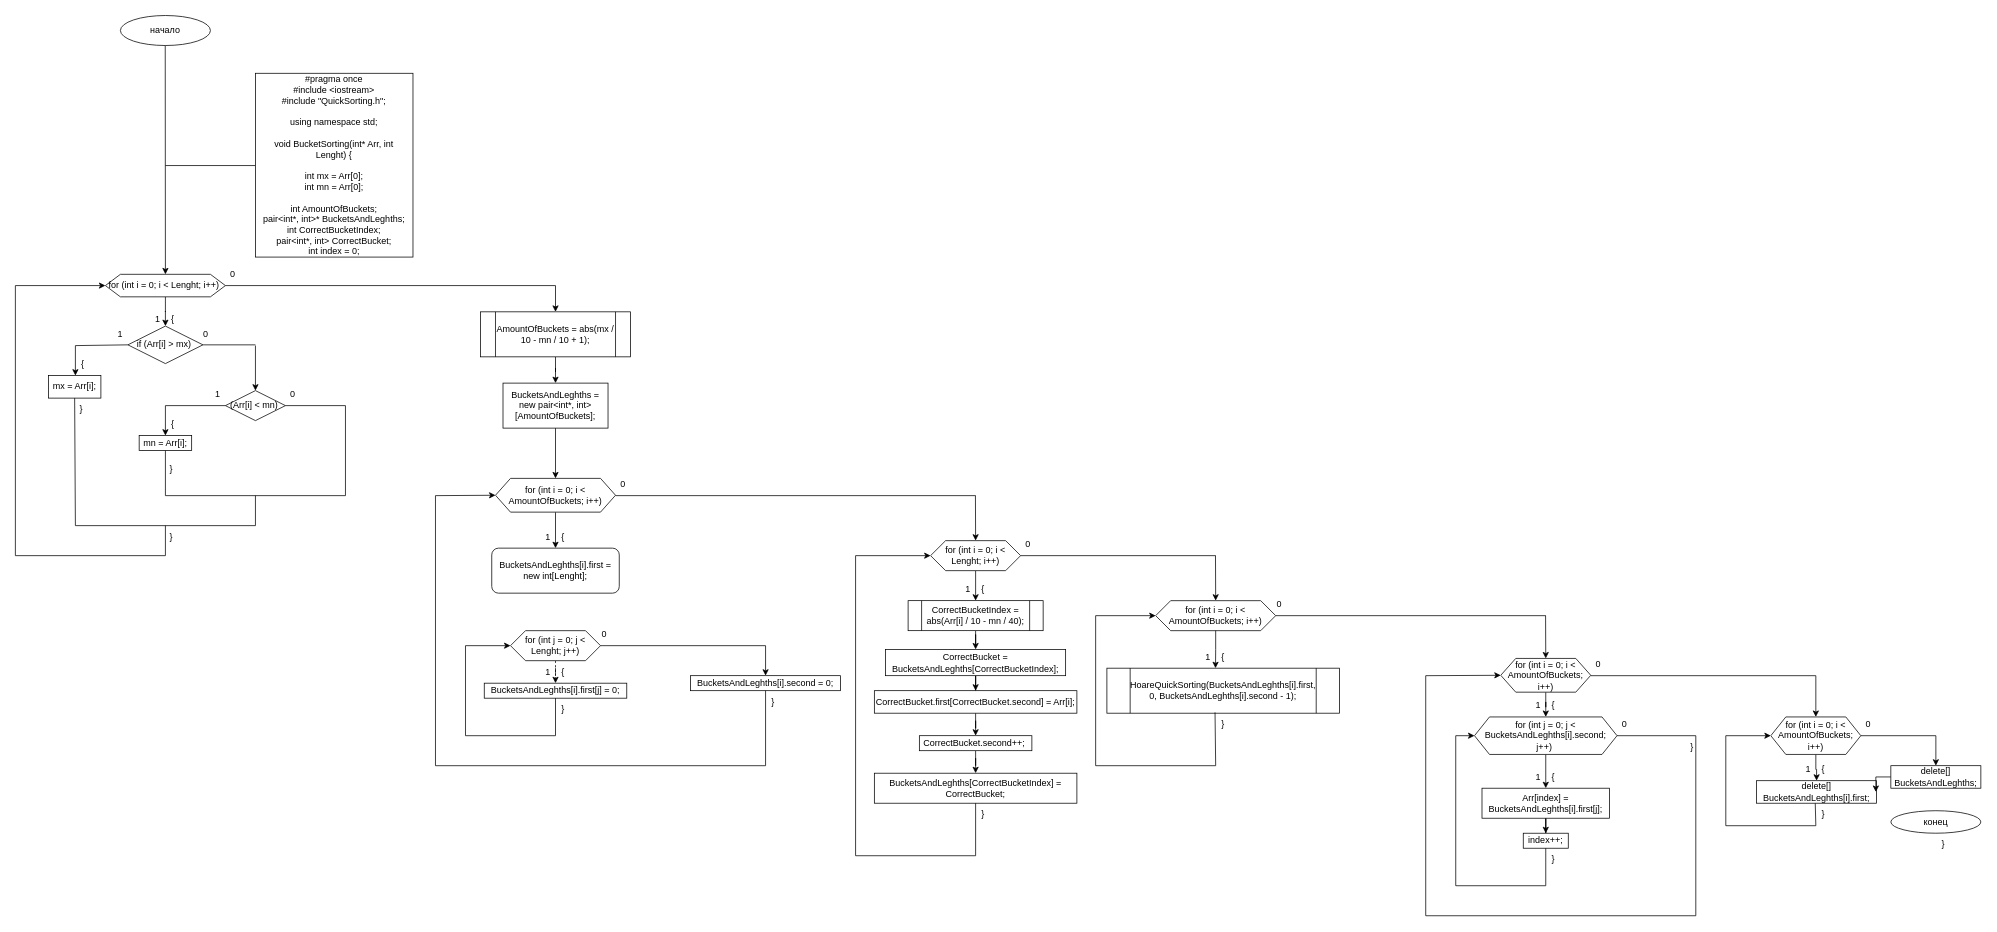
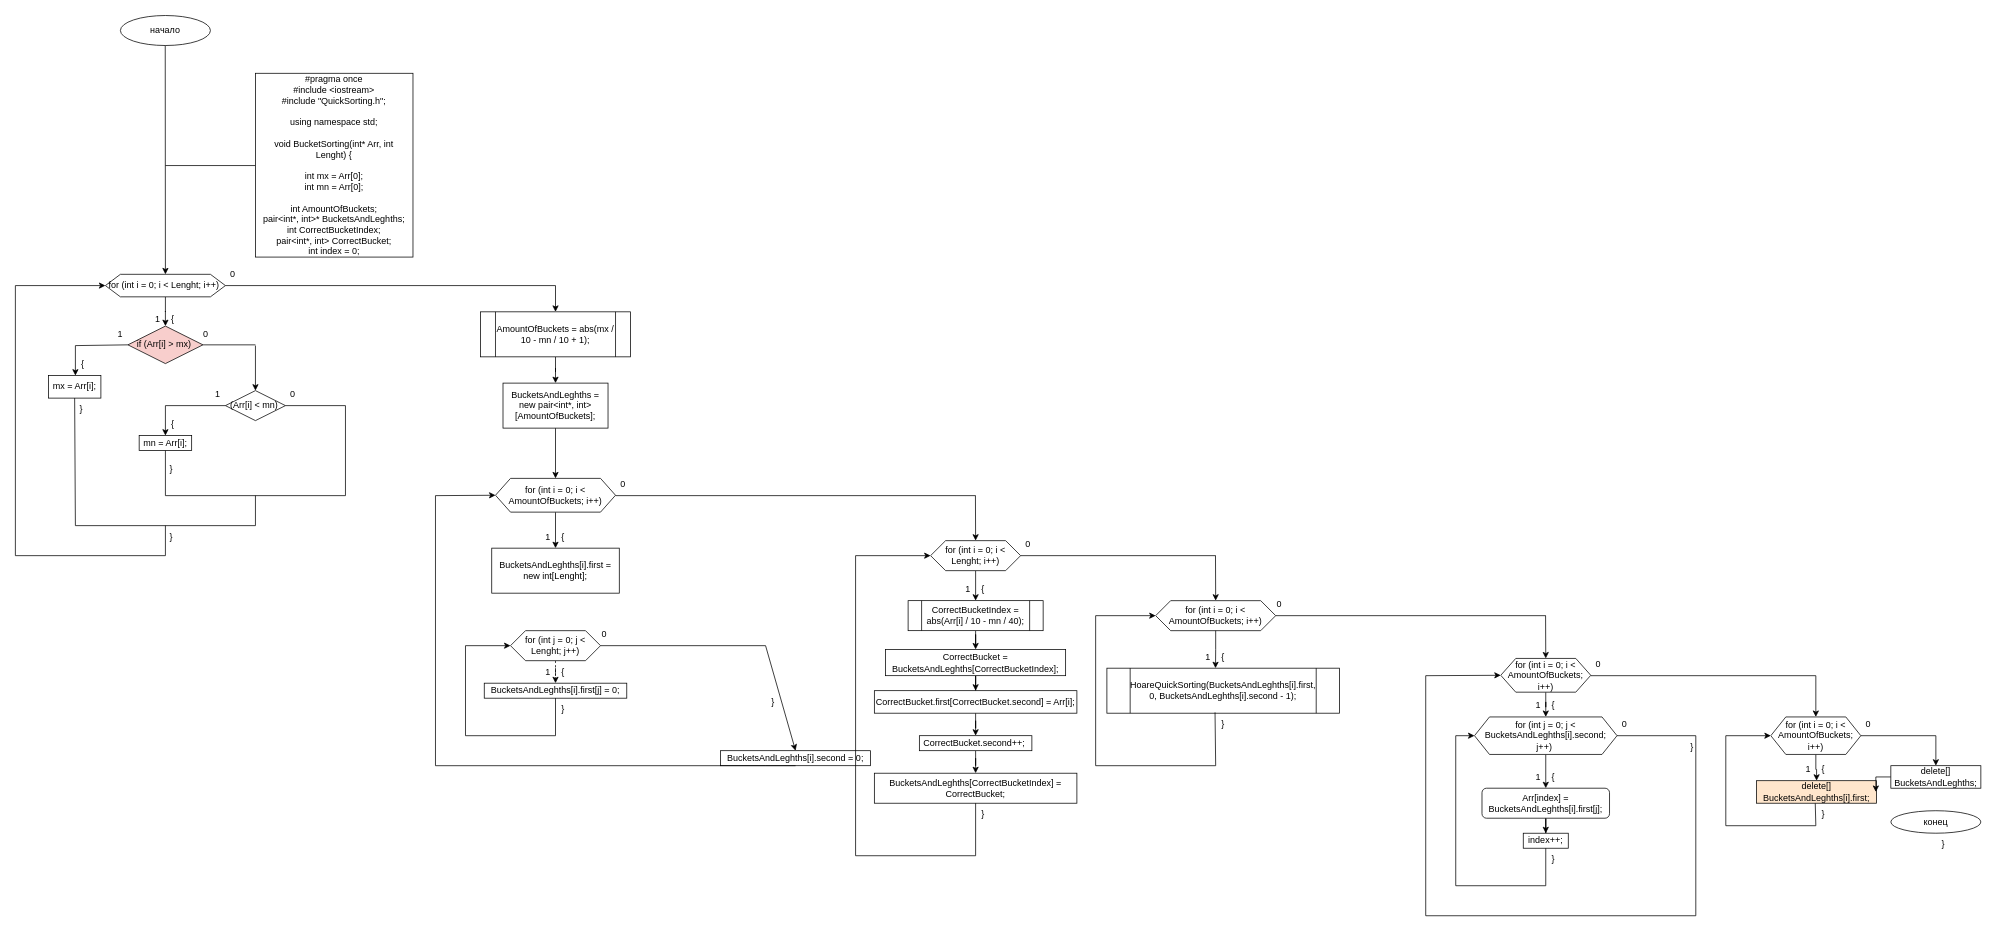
node "if (Arr[i] > mx)": fillcolor #ffffff -> #f8cecc
node "BucketsAndLeghths[i].first = new int[Lenght];": shape rounded rectangle -> rectangle
node "BucketsAndLeghths[i].second = 0;": moved (765, 683) -> (795, 758)
node "delete[] BucketsAndLeghths[i].first;": fillcolor #ffffff -> #ffe6cc
node "Arr[index] = BucketsAndLeghths[i].first[j];": shape rectangle -> rounded rectangle
